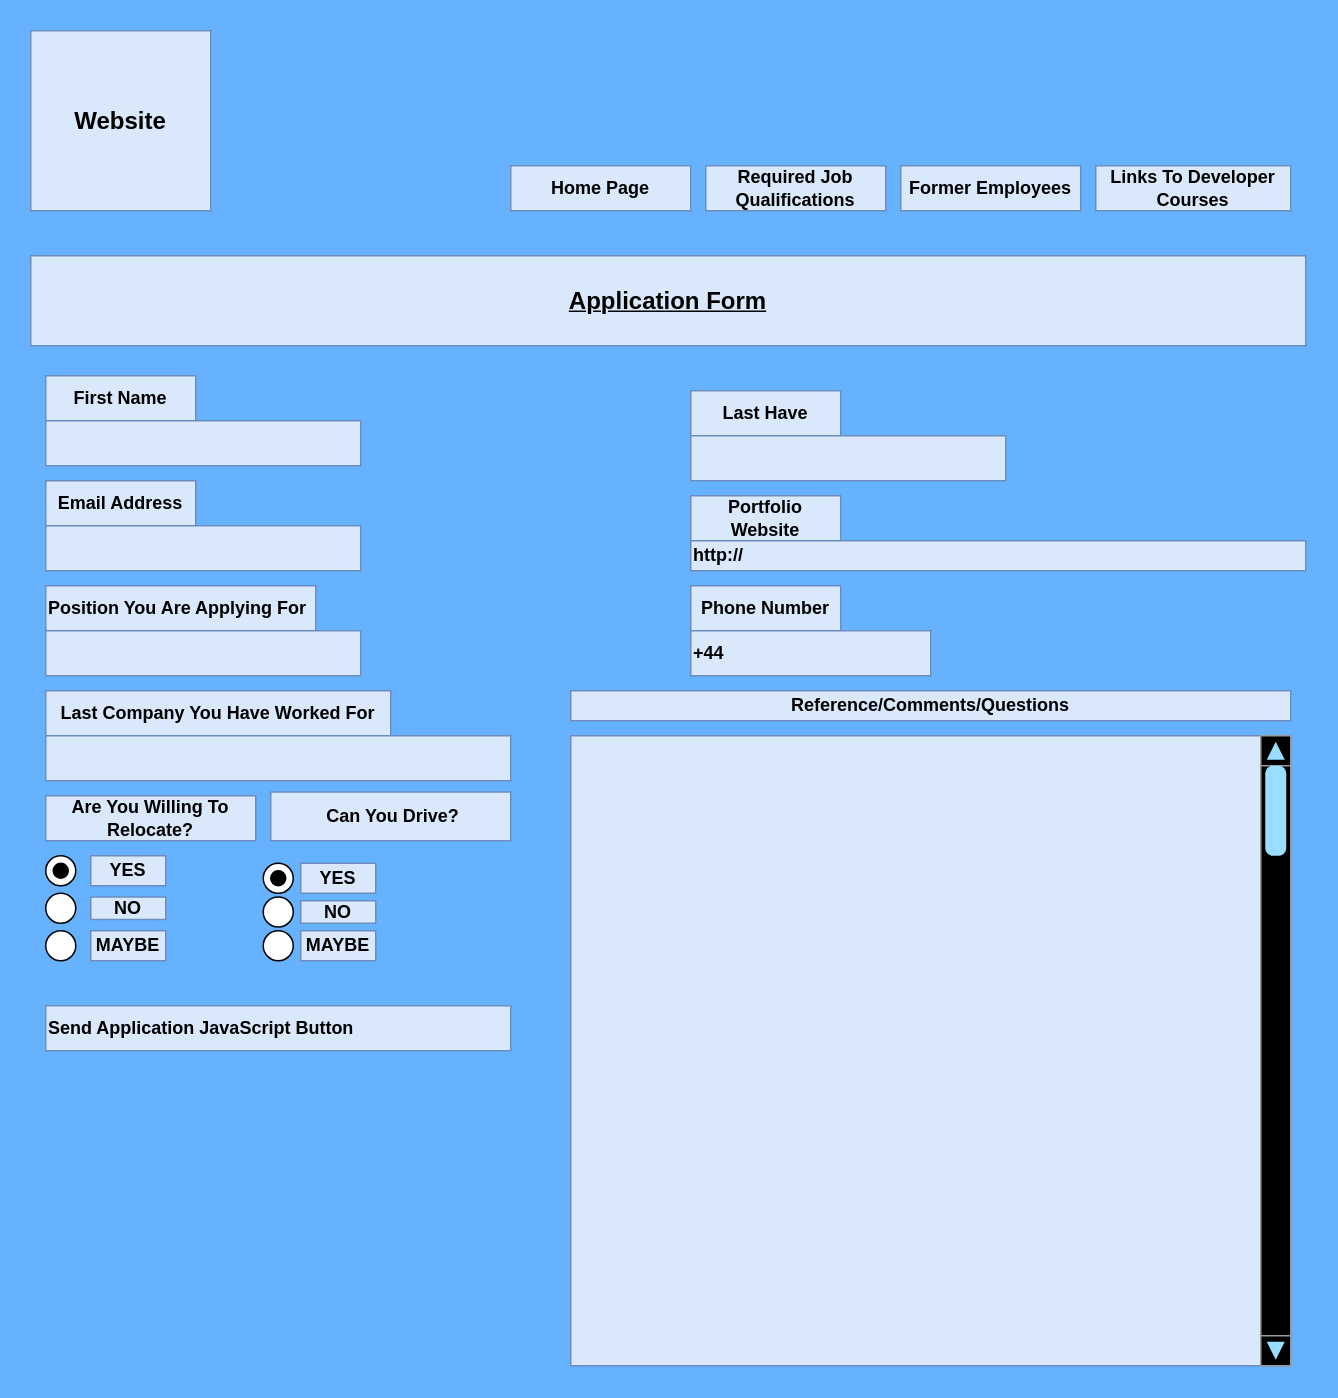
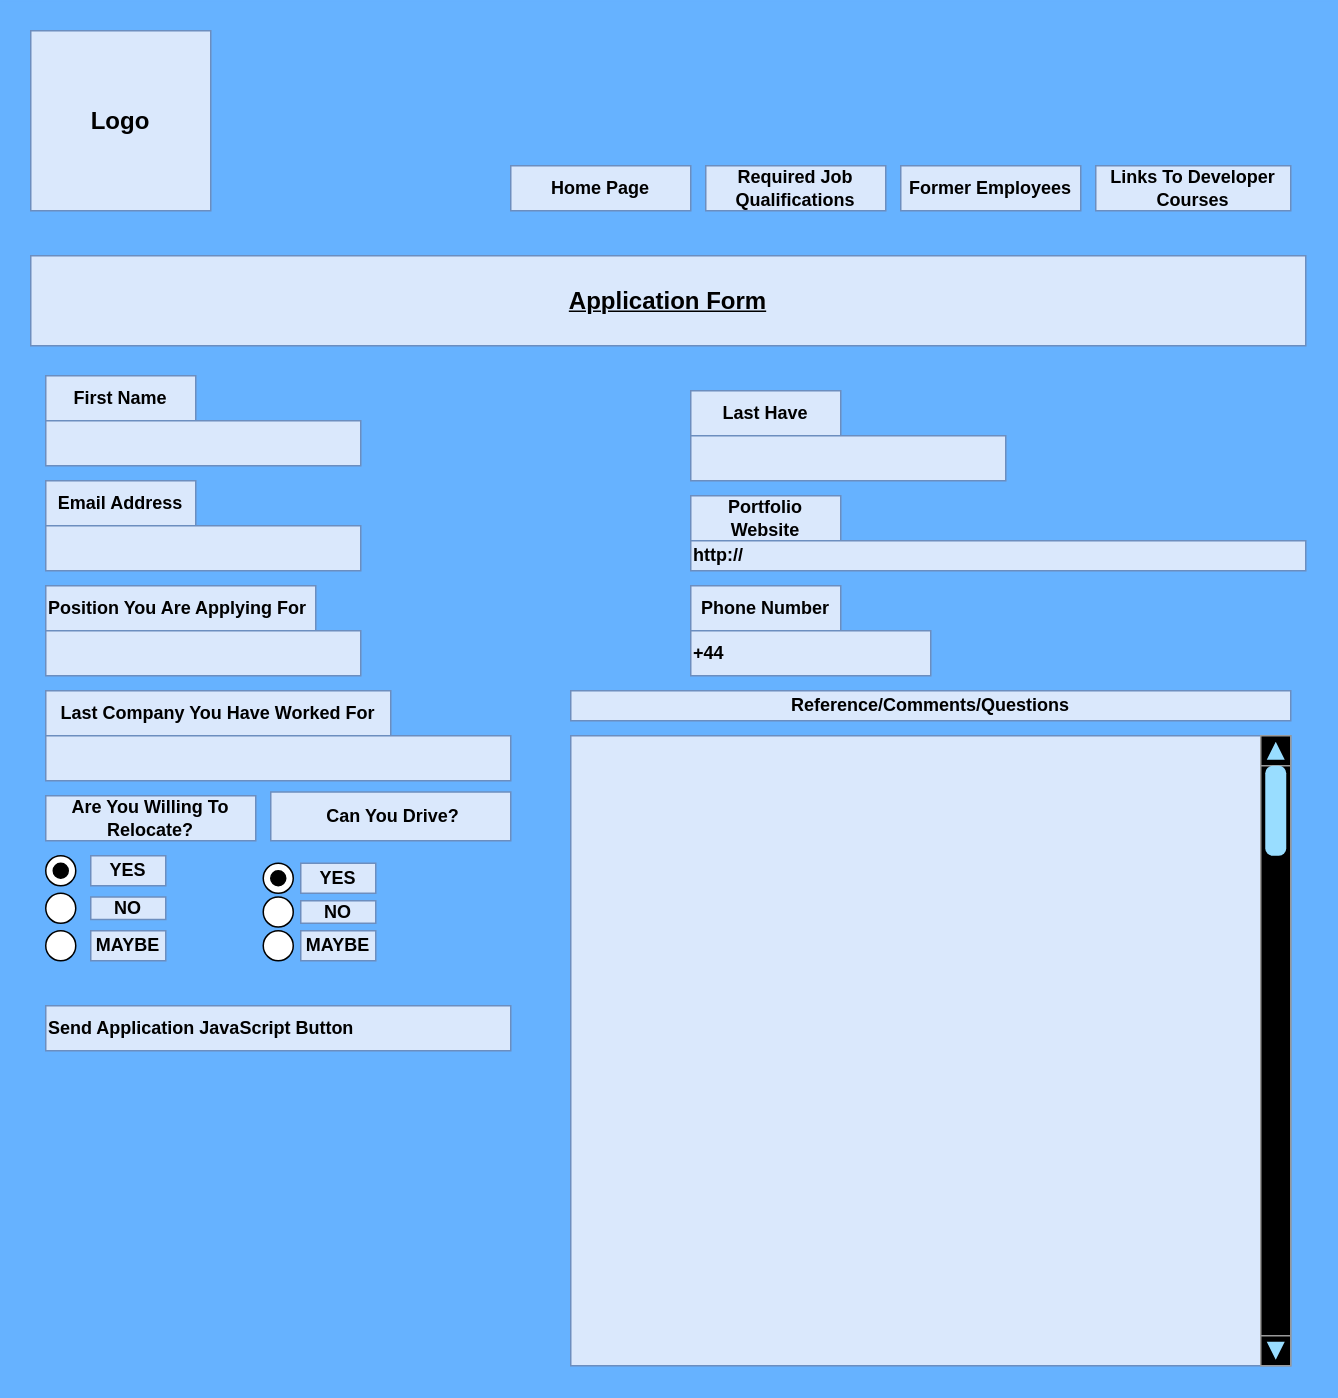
node "Website": label "Website" -> "Logo"
